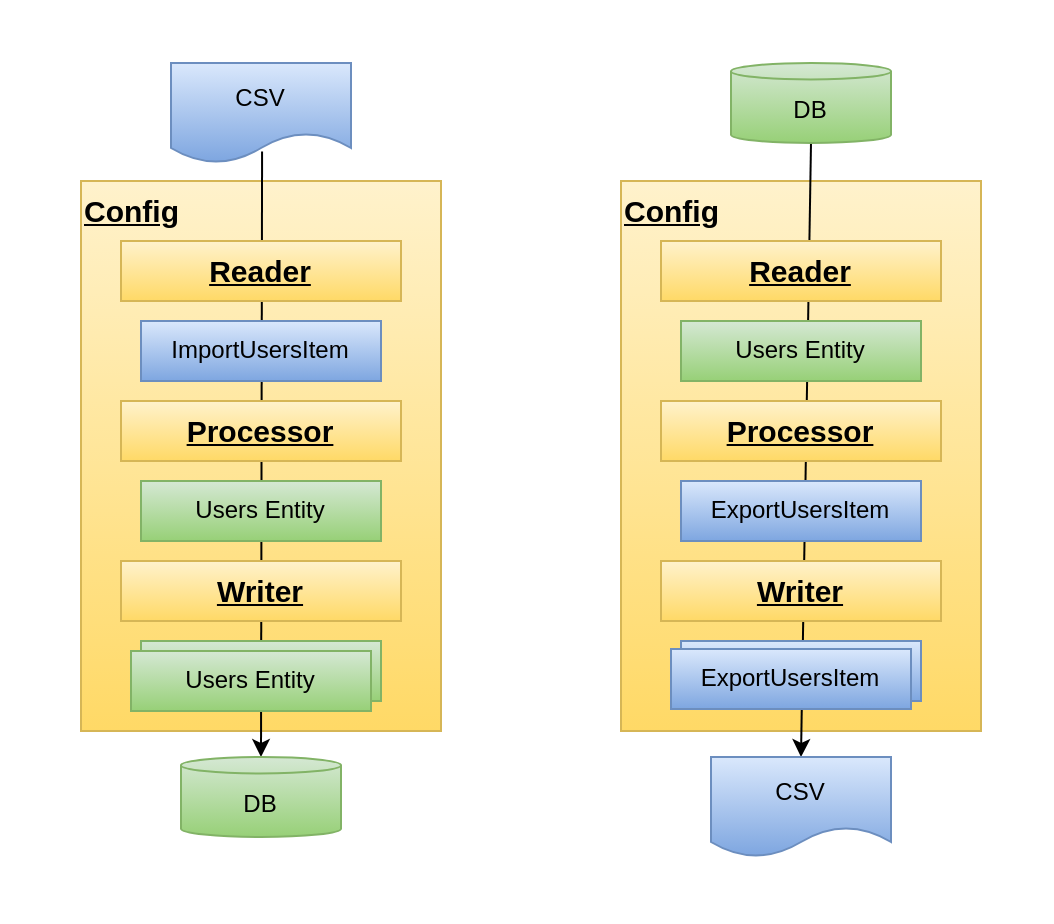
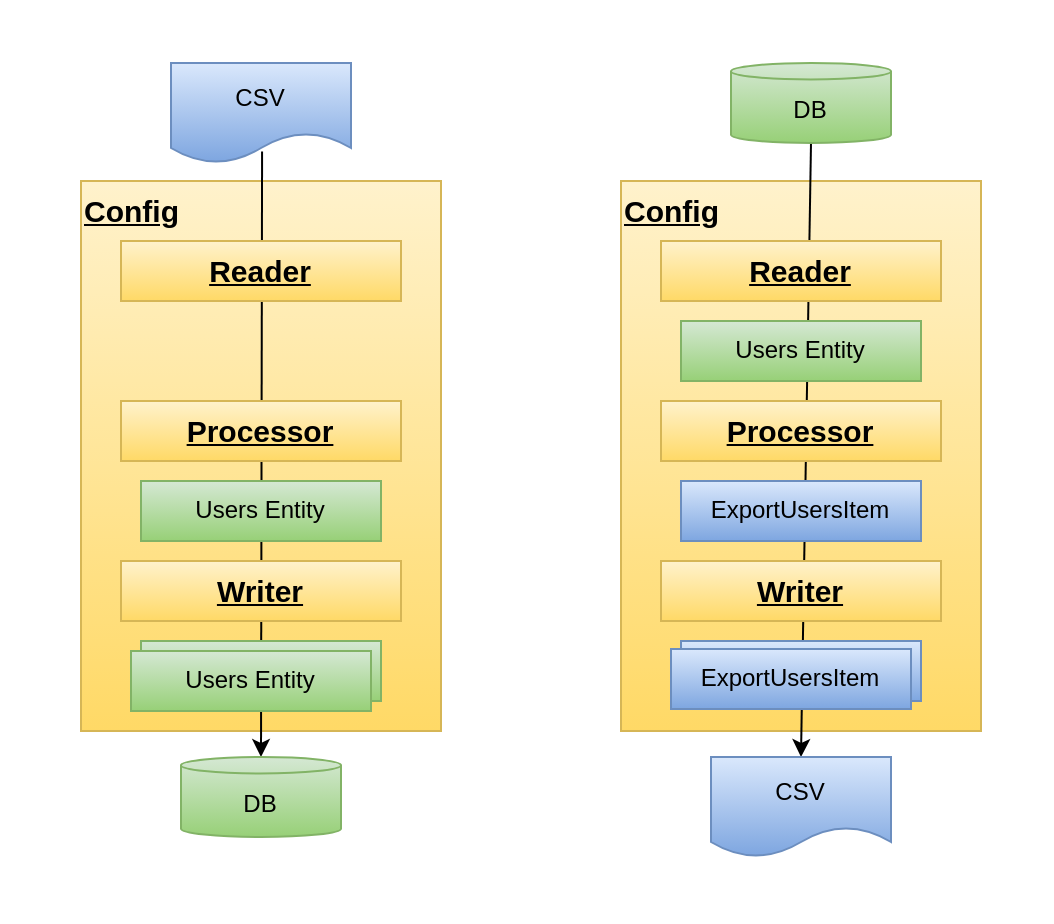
node "ImportUsersItem": removed
